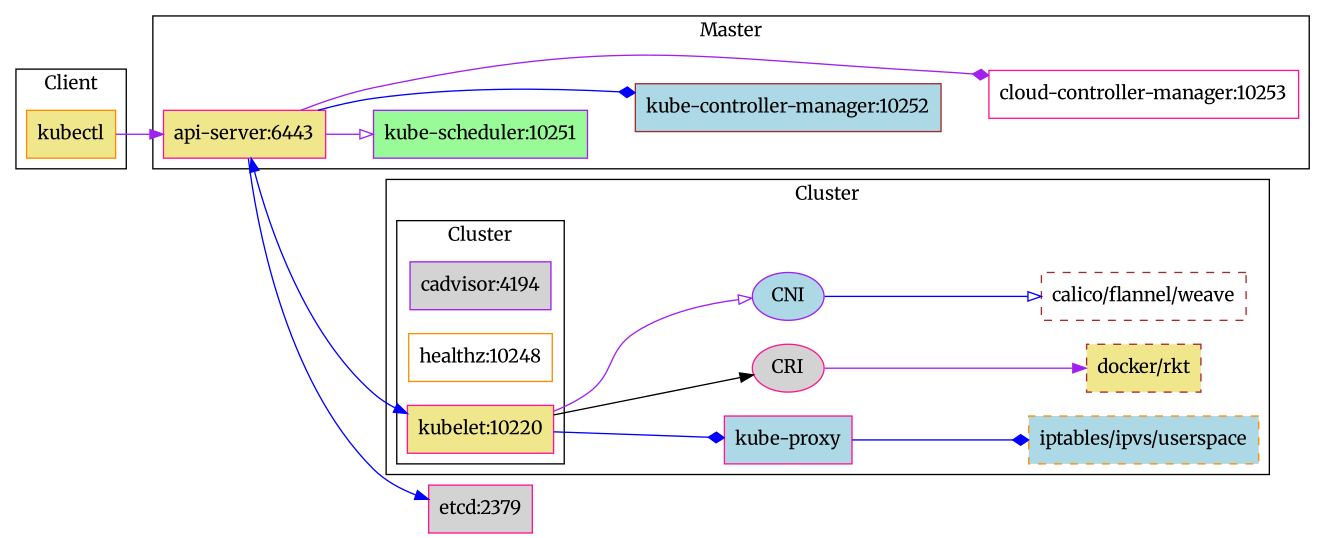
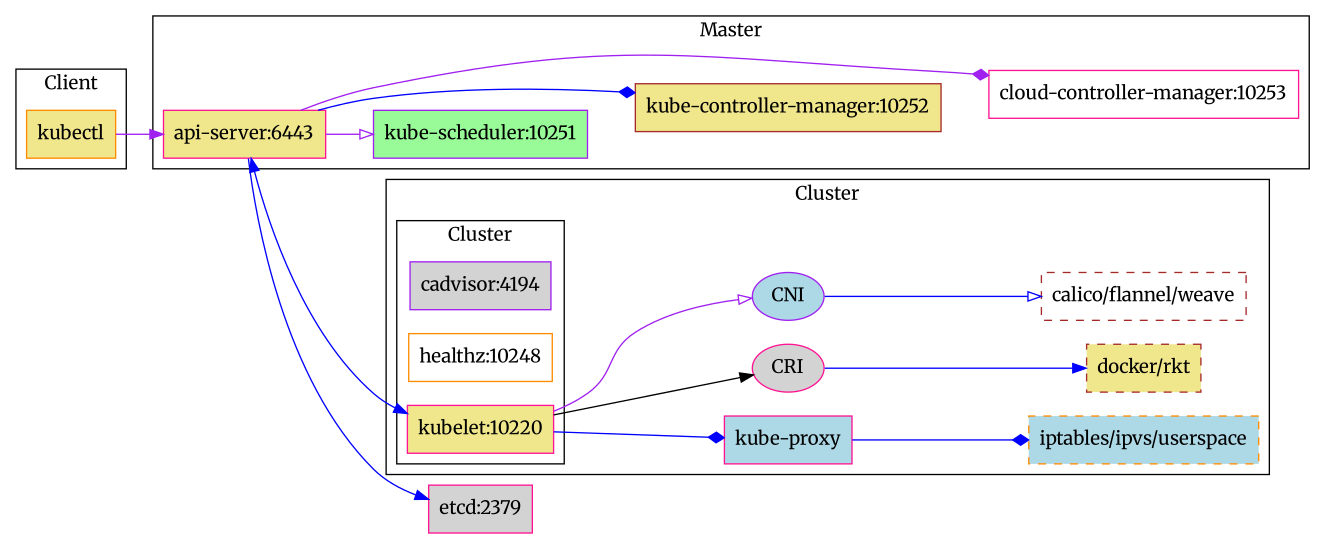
node "kube-controller-manager:10252": fillcolor lightblue -> khaki
edge "CRI" -> "docker/rkt": color purple -> blue
